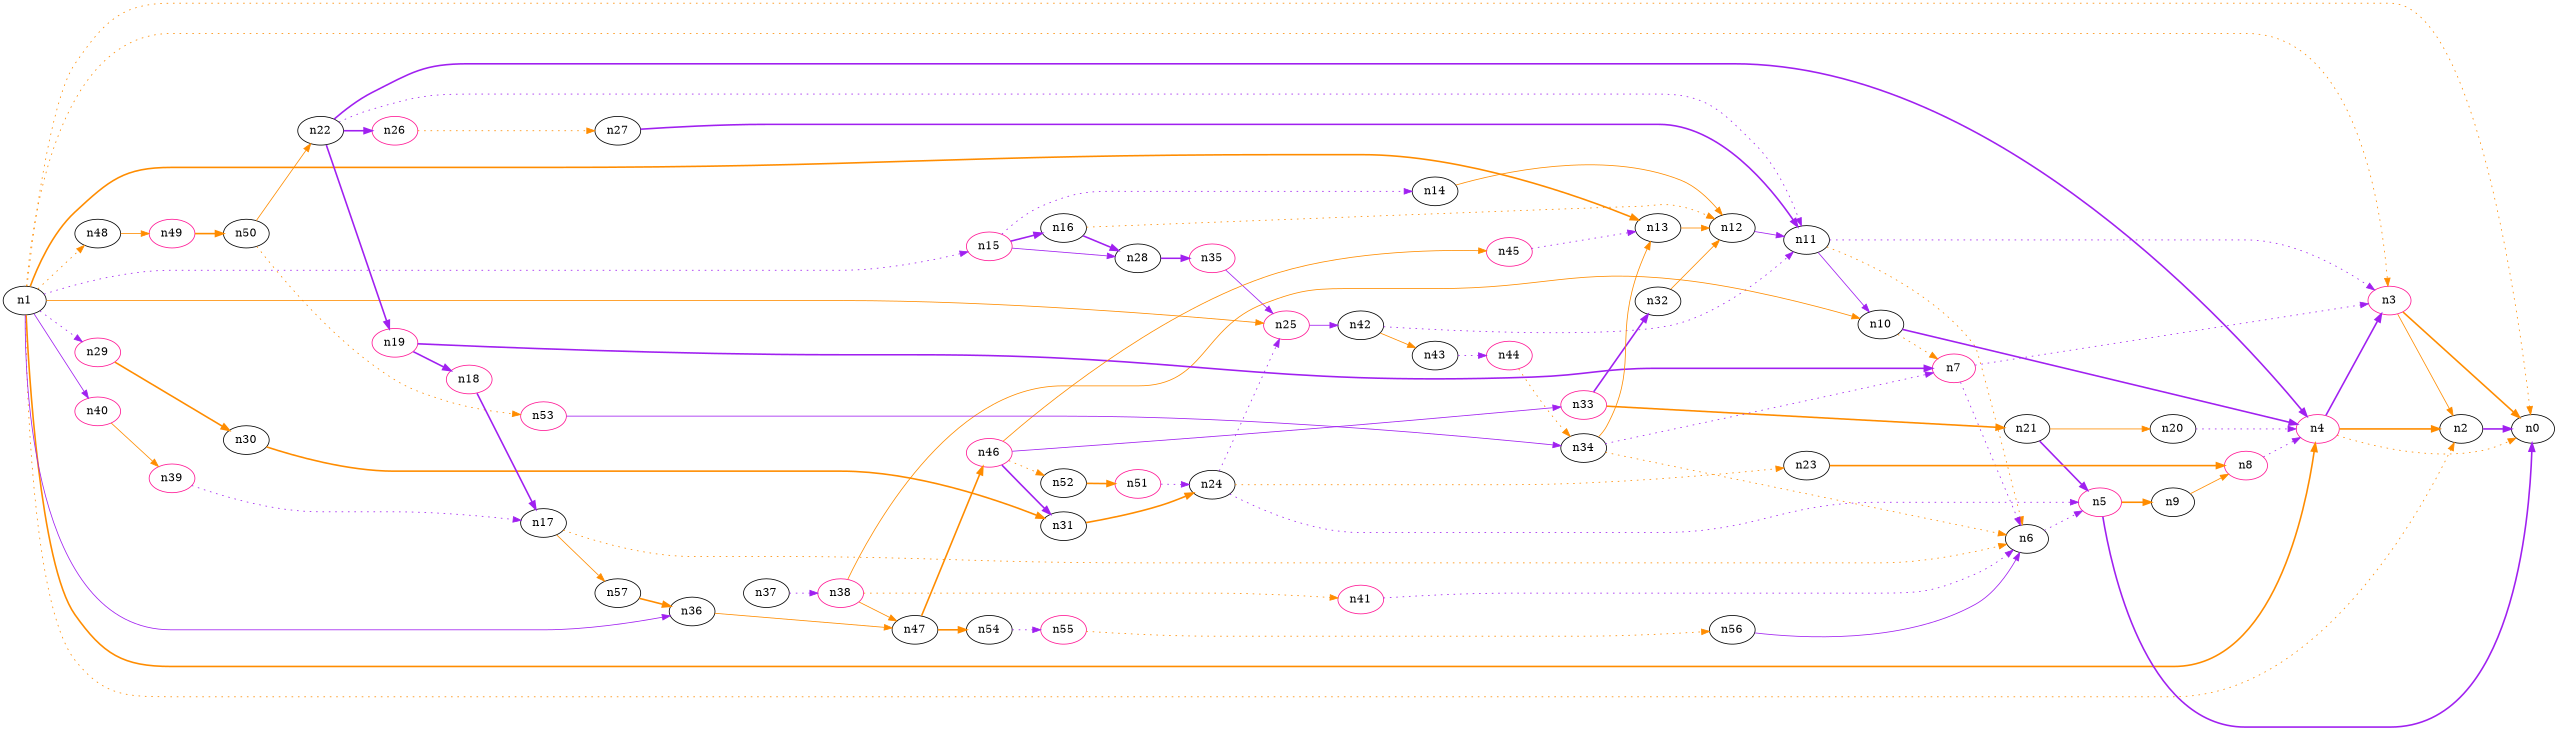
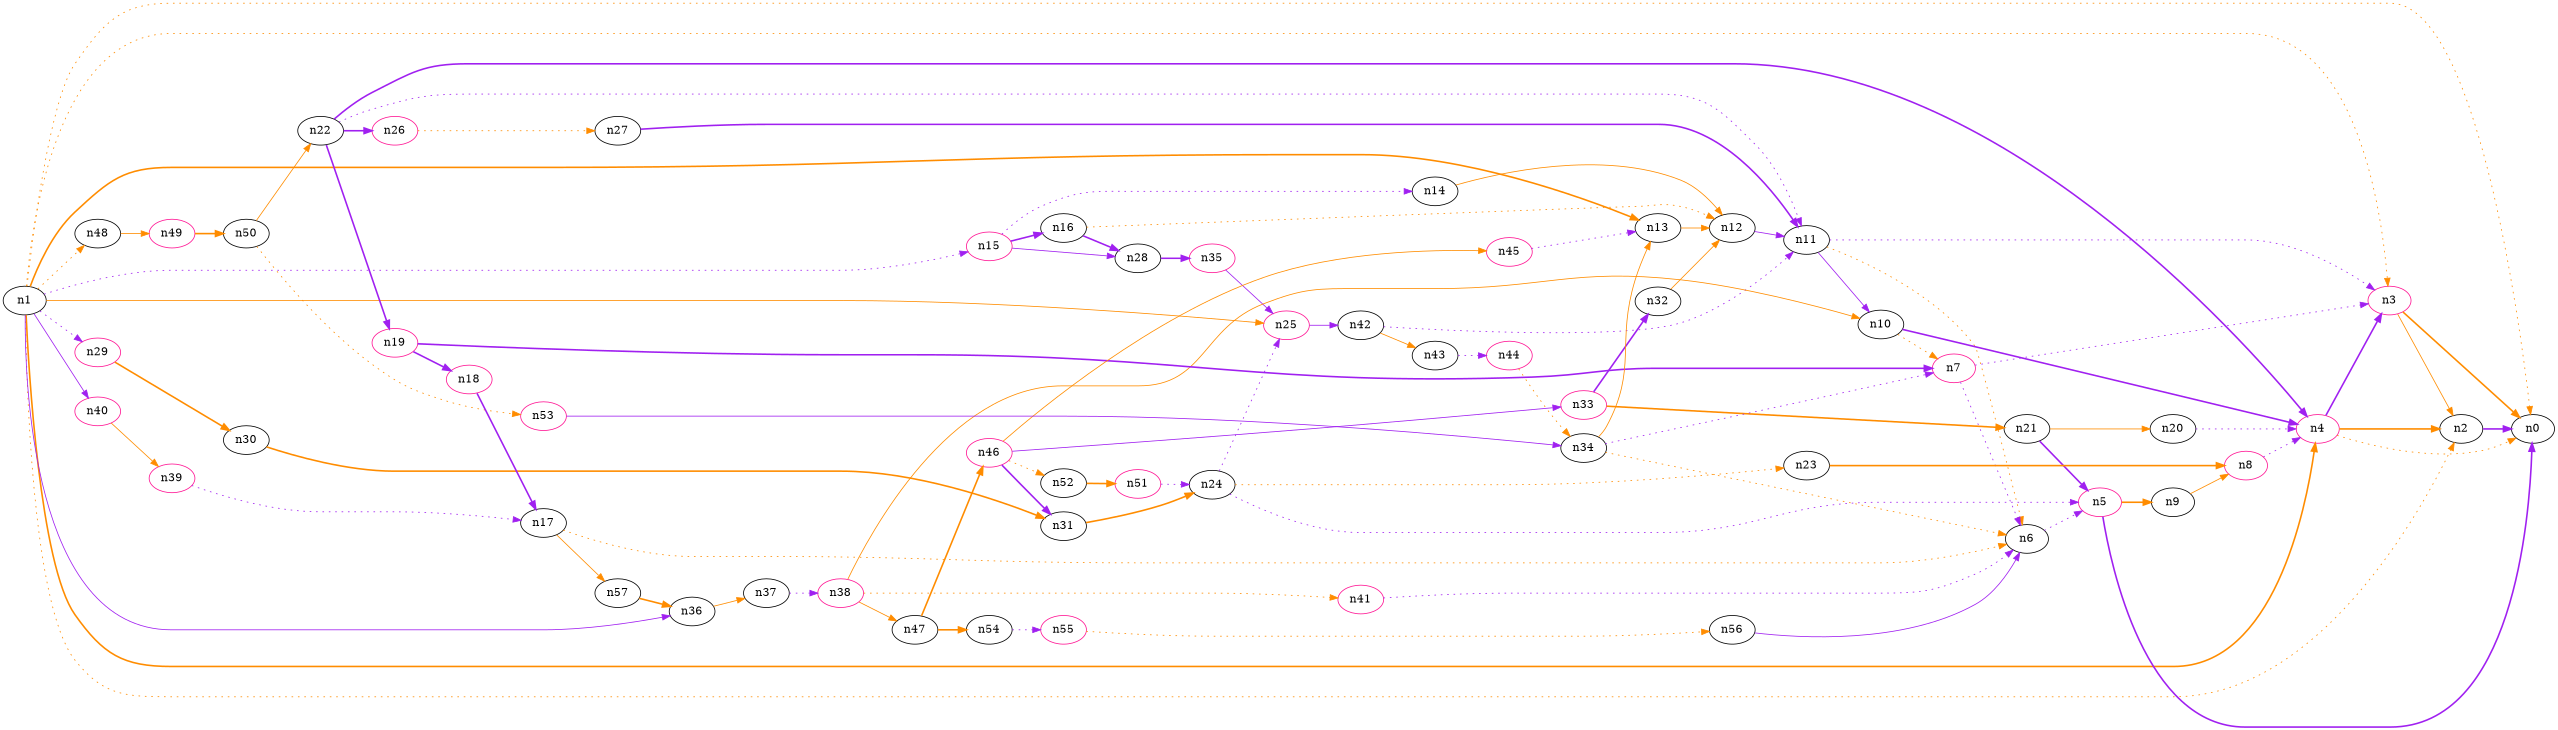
edge "n36" -> "n47": now "n36" -> "n37"
